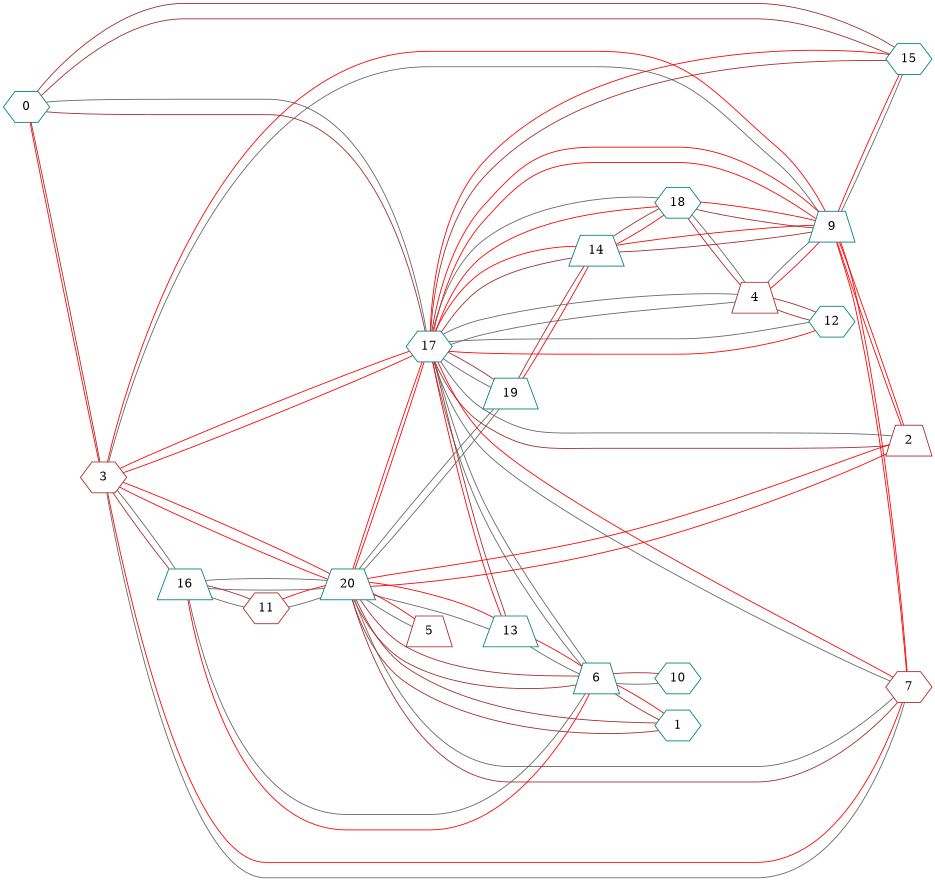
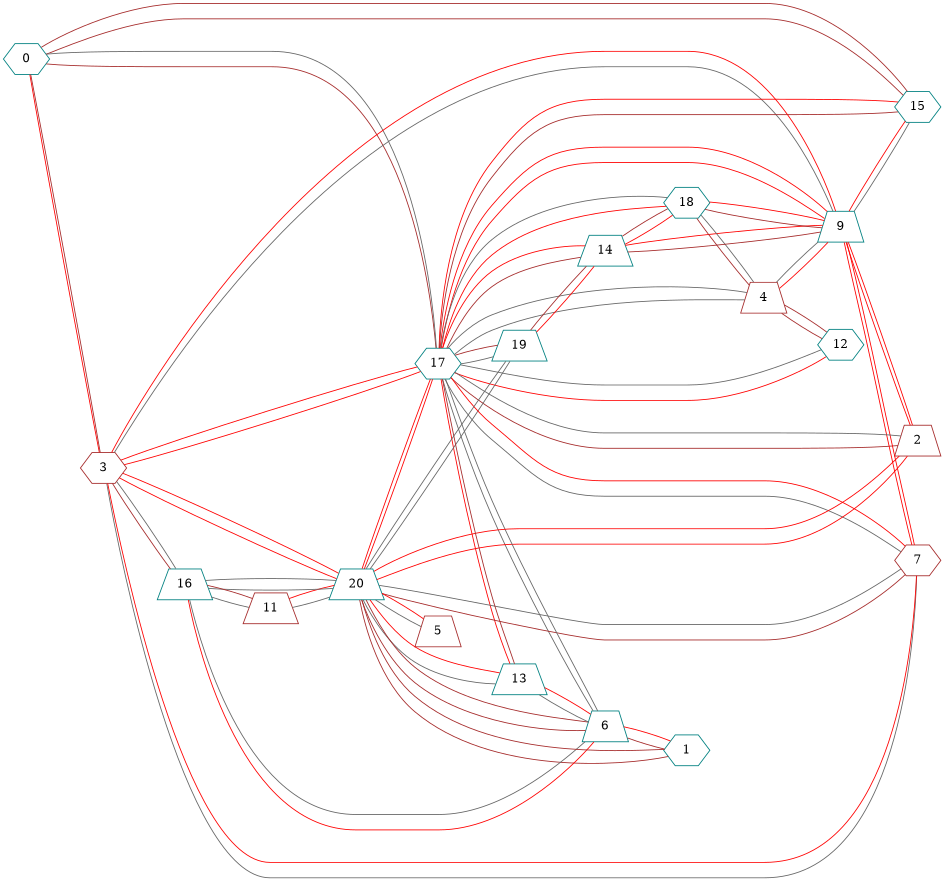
node "11": shape hexagon -> trapezium
node "10": removed
